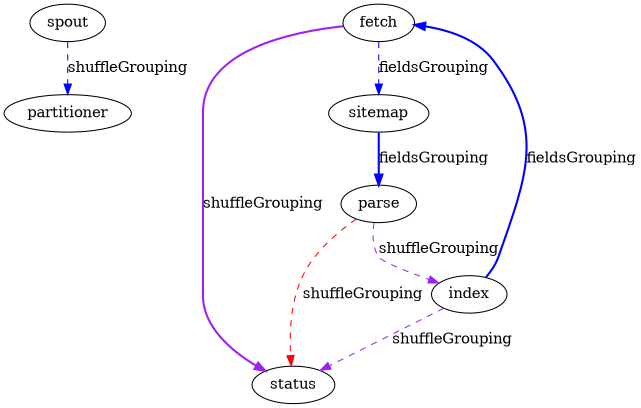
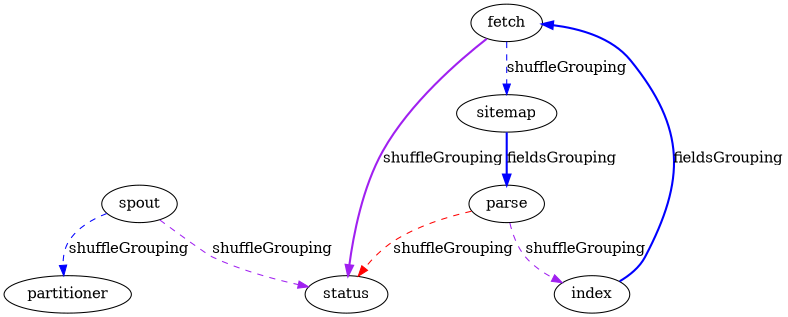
edge "fetch" -> "sitemap": label "fieldsGrouping" -> "shuffleGrouping"
edge "index" -> "status": now "spout" -> "status"
